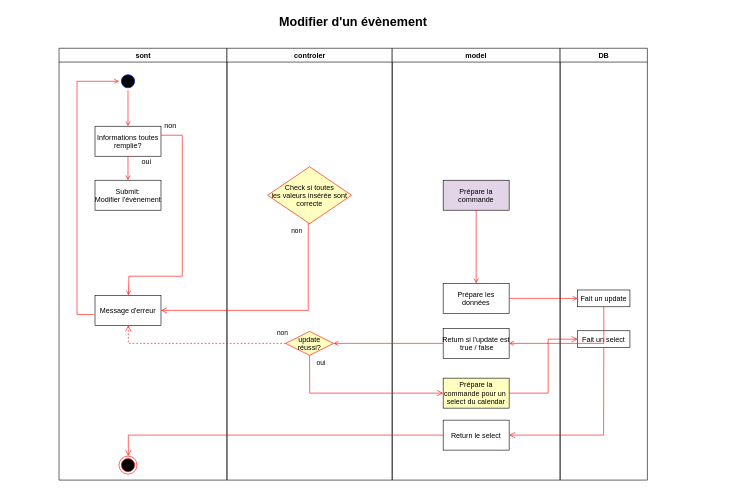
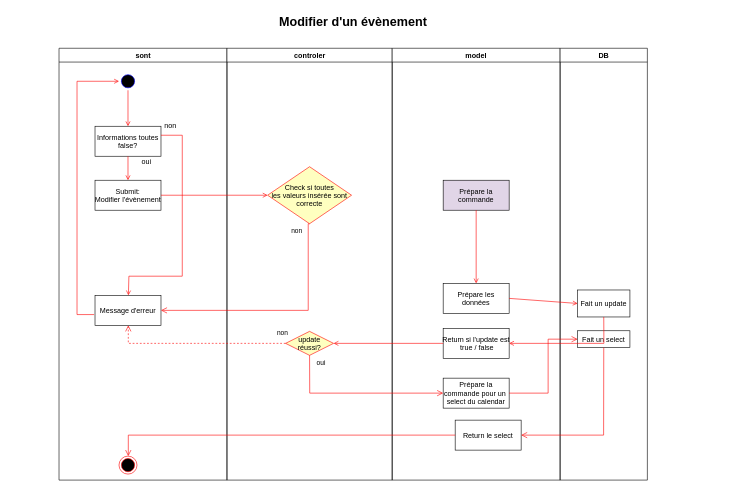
node "Informations toutes remplie?": label "Informations toutes remplie?" -> "Informations toutes false?"
edge "Submit: Modifier l'évènement" -> "Check si toutes les valeurs insérée sont correcte": added
node "Fait un update": size 52x17 -> 52x27
node "Prépare la commande pour un select du calendar": fillcolor #ffffc0 -> #ffffff
node "Return le select": moved (476, 435) -> (488, 435)
